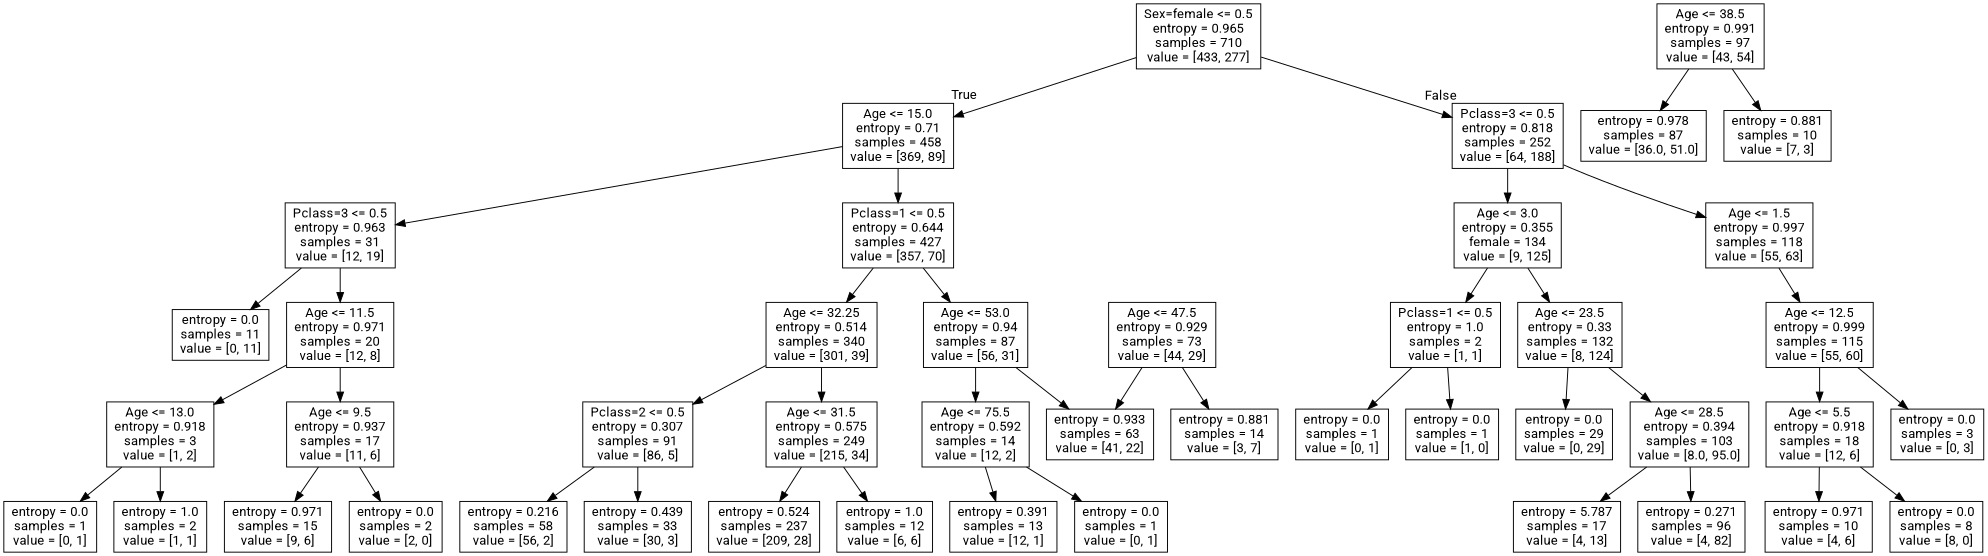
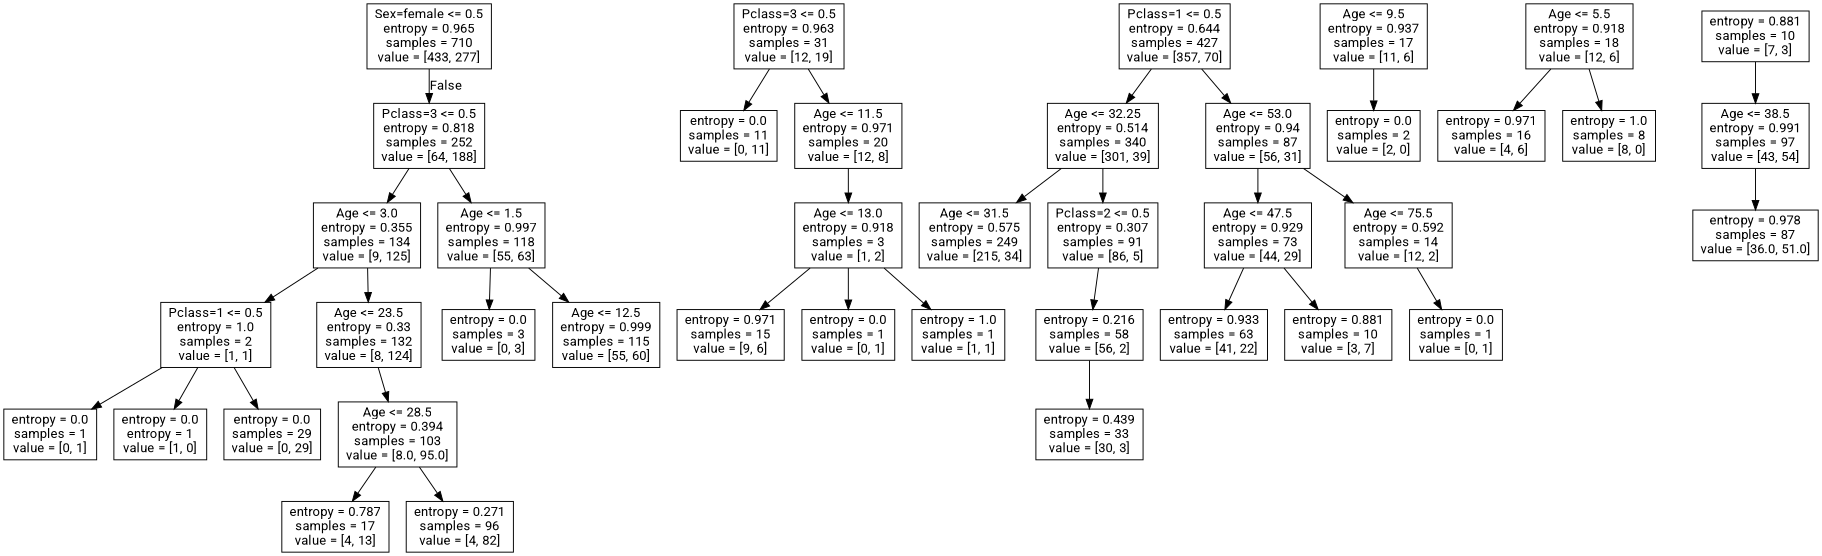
edge "Age <= 38.5 entropy = 0.991 samples = 97 value = [43, 54]" -> "entropy = 0.881 samples = 10 value = [7, 3]": reversed
node "Age <= 15.0 entropy = 0.71 samples = 458 value = [369, 89]": removed
node "Age <= 3.0 entropy = 0.355 female = 134 value = [9, 125]": label "Age <= 3.0 entropy = 0.355 female = 134 value = [9, 125]" -> "Age <= 3.0 entropy = 0.355 samples = 134 value = [9, 125]"
edge "Age <= 11.5 entropy = 0.971 samples = 20 value = [12, 8]" -> "Age <= 9.5 entropy = 0.937 samples = 17 value = [11, 6]": removed
edge "Age <= 12.5 entropy = 0.999 samples = 115 value = [55, 60]" -> "Age <= 5.5 entropy = 0.918 samples = 18 value = [12, 6]": removed
edge "Age <= 23.5 entropy = 0.33 samples = 132 value = [8, 124]" -> "entropy = 0.0 samples = 29 value = [0, 29]": now "Pclass=1 <= 0.5 entropy = 1.0 samples = 2 value = [1, 1]" -> "entropy = 0.0 samples = 29 value = [0, 29]"
edge "Age <= 53.0 entropy = 0.94 samples = 87 value = [56, 31]" -> "entropy = 0.933 samples = 63 value = [41, 22]": now "Age <= 53.0 entropy = 0.94 samples = 87 value = [56, 31]" -> "Age <= 47.5 entropy = 0.929 samples = 73 value = [44, 29]"
edge "Age <= 12.5 entropy = 0.999 samples = 115 value = [55, 60]" -> "entropy = 0.0 samples = 3 value = [0, 3]": now "Age <= 1.5 entropy = 0.997 samples = 118 value = [55, 63]" -> "entropy = 0.0 samples = 3 value = [0, 3]"
node "entropy = 0.881 samples = 14 value = [3, 7]": label "entropy = 0.881 samples = 14 value = [3, 7]" -> "entropy = 0.881 samples = 10 value = [3, 7]"
node "entropy = 0.0 samples = 1 value = [1, 0]": label "entropy = 0.0 samples = 1 value = [1, 0]" -> "entropy = 0.0 entropy = 1 value = [1, 0]"
edge "Pclass=2 <= 0.5 entropy = 0.307 samples = 91 value = [86, 5]" -> "entropy = 0.439 samples = 33 value = [30, 3]": now "entropy = 0.216 samples = 58 value = [56, 2]" -> "entropy = 0.439 samples = 33 value = [30, 3]"
edge "Age <= 9.5 entropy = 0.937 samples = 17 value = [11, 6]" -> "entropy = 0.971 samples = 15 value = [9, 6]": now "Age <= 13.0 entropy = 0.918 samples = 3 value = [1, 2]" -> "entropy = 0.971 samples = 15 value = [9, 6]"
node "entropy = 1.0 samples = 2 value = [1, 1]": label "entropy = 1.0 samples = 2 value = [1, 1]" -> "entropy = 1.0 samples = 1 value = [1, 1]"
node "entropy = 0.524 samples = 237 value = [209, 28]": removed
node "entropy = 1.0 samples = 12 value = [6, 6]": removed
node "entropy = 0.391 samples = 13 value = [12, 1]": removed
node "entropy = 5.787 samples = 17 value = [4, 13]": label "entropy = 5.787 samples = 17 value = [4, 13]" -> "entropy = 0.787 samples = 17 value = [4, 13]"
node "entropy = 0.971 samples = 10 value = [4, 6]": label "entropy = 0.971 samples = 10 value = [4, 6]" -> "entropy = 0.971 samples = 16 value = [4, 6]"
node "entropy = 0.0 samples = 8 value = [8, 0]": label "entropy = 0.0 samples = 8 value = [8, 0]" -> "entropy = 1.0 samples = 8 value = [8, 0]"
